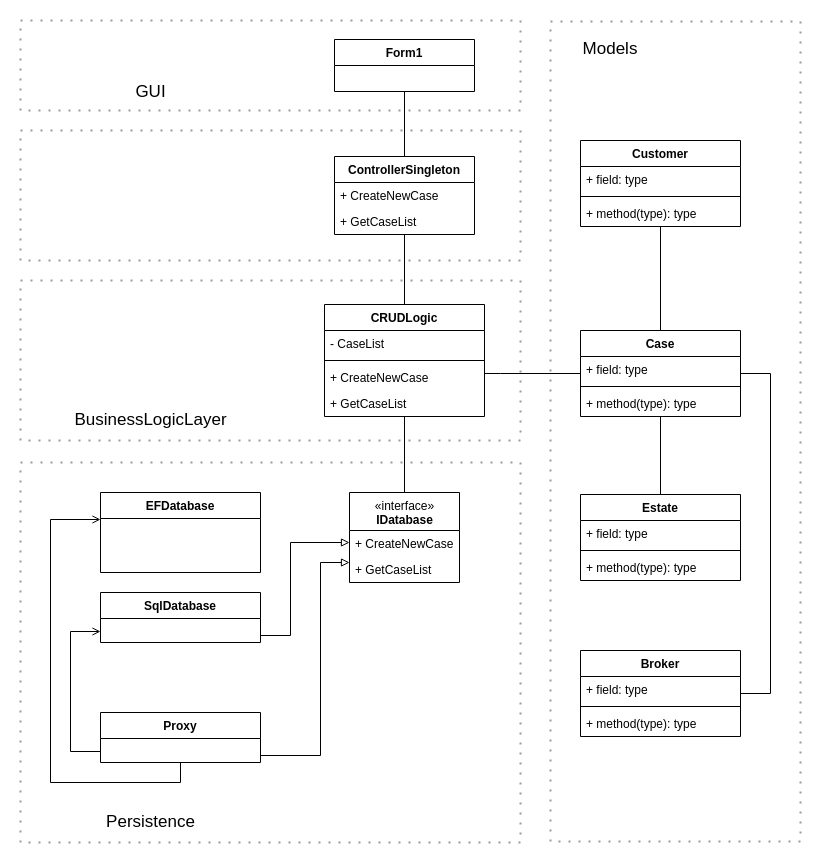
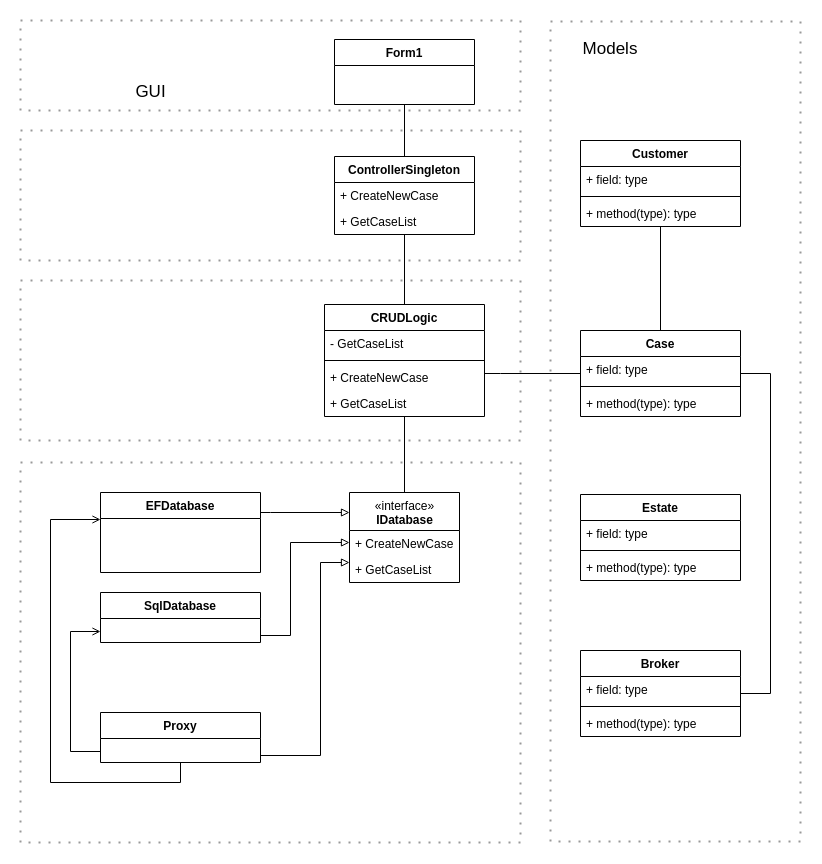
node "Form1": size 140x52 -> 140x65
node "- CaseList": label "- CaseList" -> "- GetCaseList"
node "BusinessLogicLayer": removed
edge "Case" -- "Estate": removed
edge "EFDatabase" -> "«interface»IDatabase": added
node "Persistence": removed
